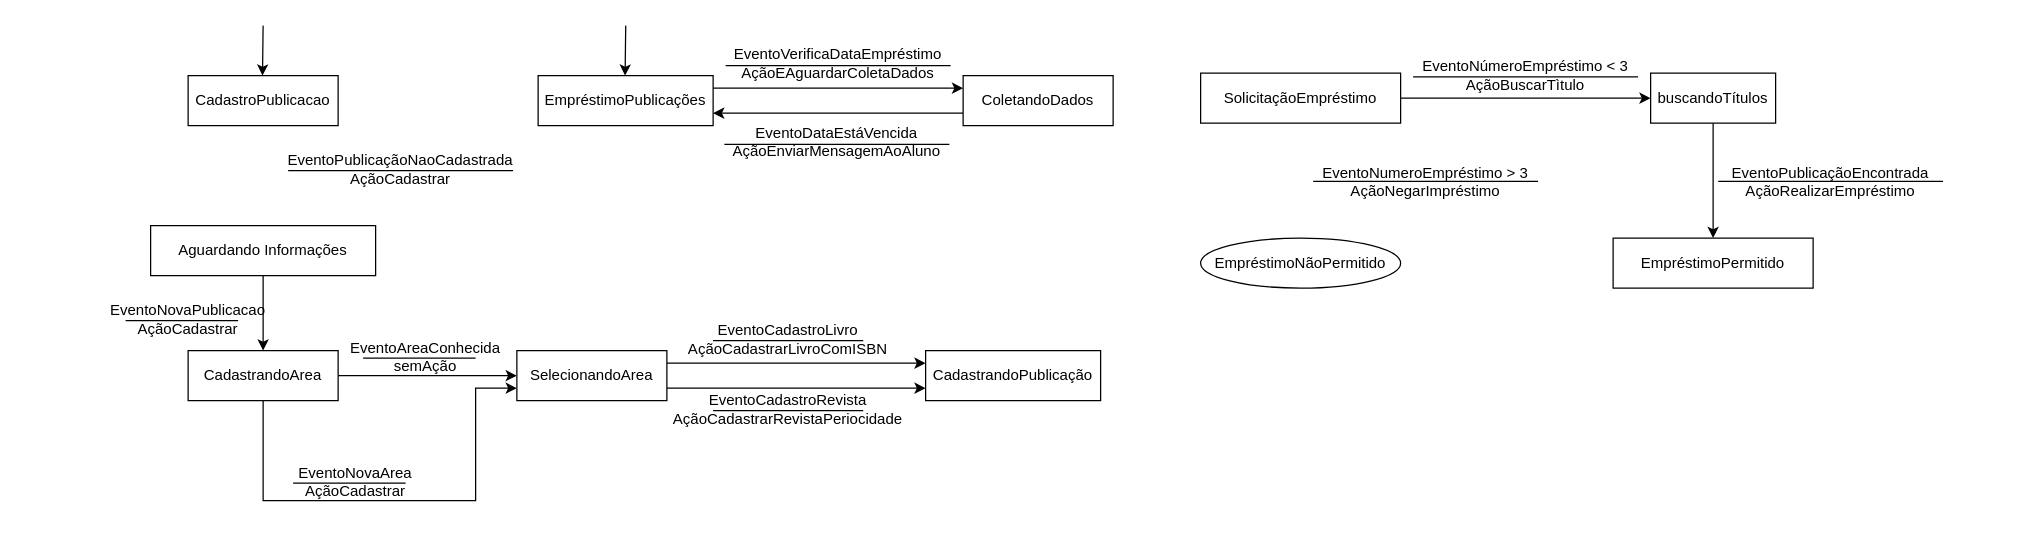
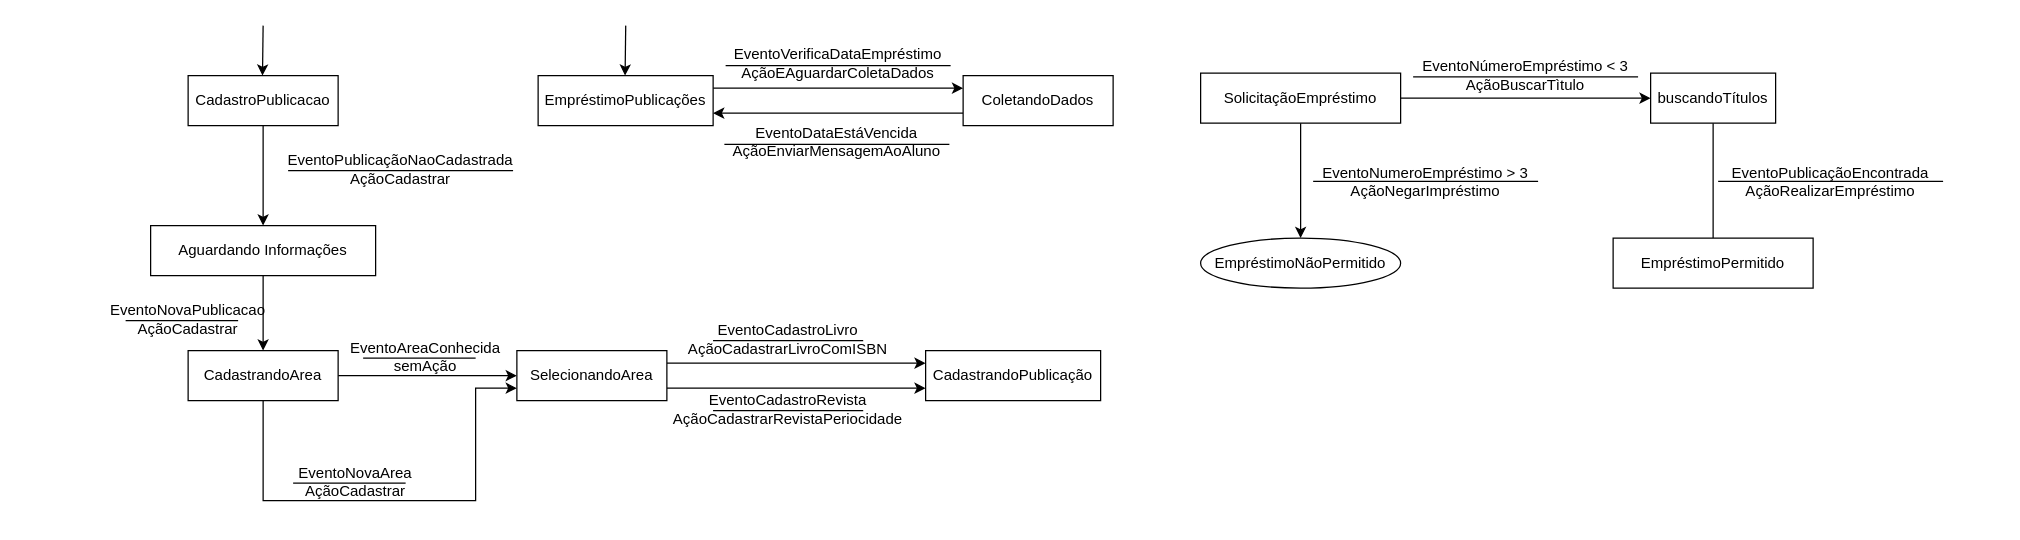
edge "CadastroPublicacao" -> "Aguardando Informações": added
edge "SolicitaçãoEmpréstimo" -> "EmpréstimoNãoPermitido": added
edge "buscandoTítulos" -> "EmpréstimoPermitido": arrowhead classic -> none
